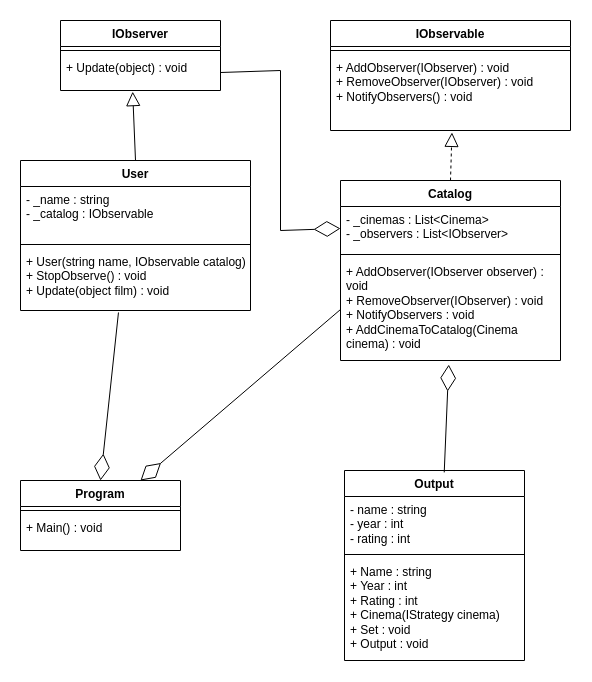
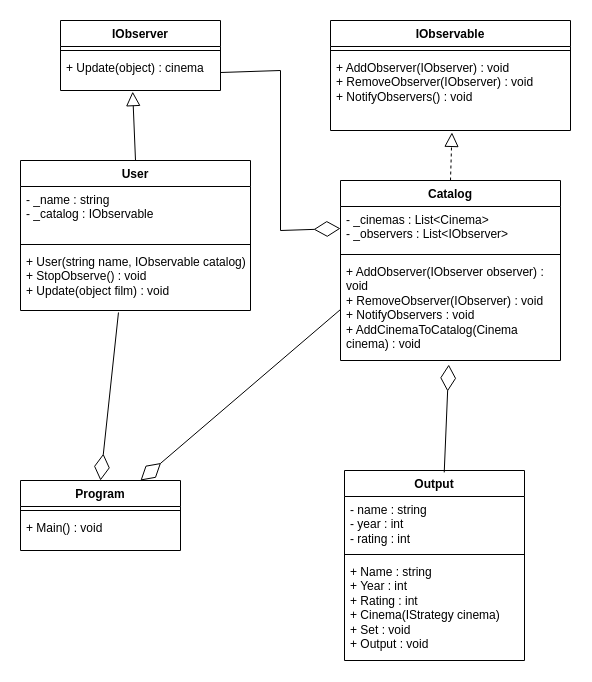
node "+ Update(object) : void": label "+ Update(object) : void" -> "+ Update(object) : cinema"
